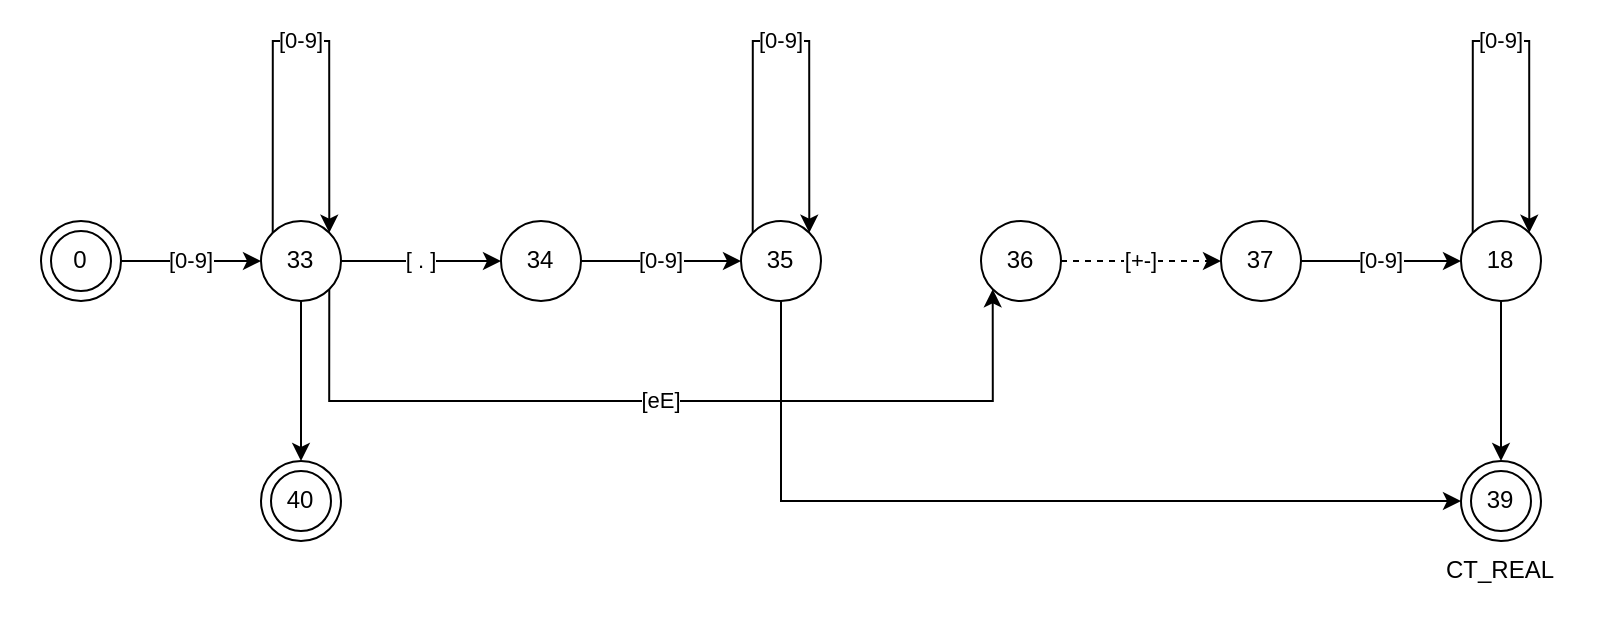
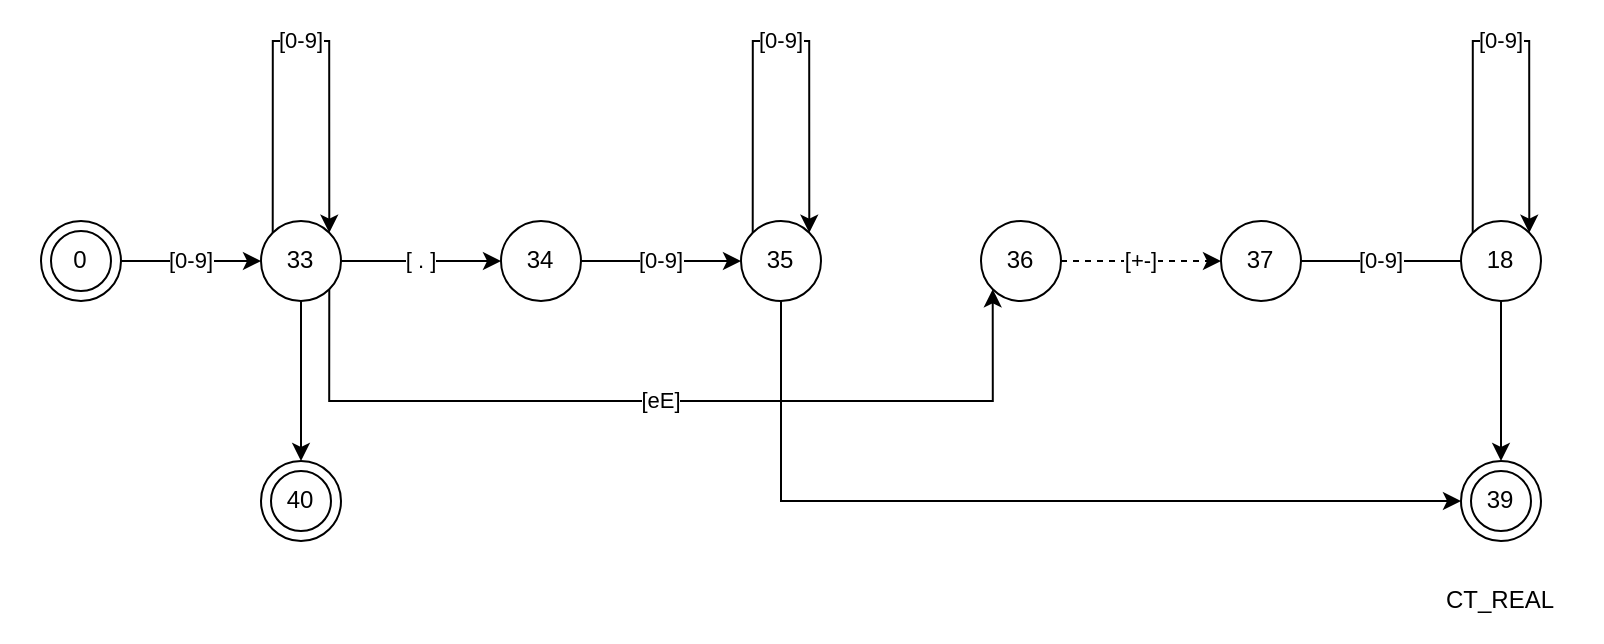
edge "37" -> "18": arrowhead classic -> none
node "CT_REAL": moved (1501, 571) -> (1501, 601)
